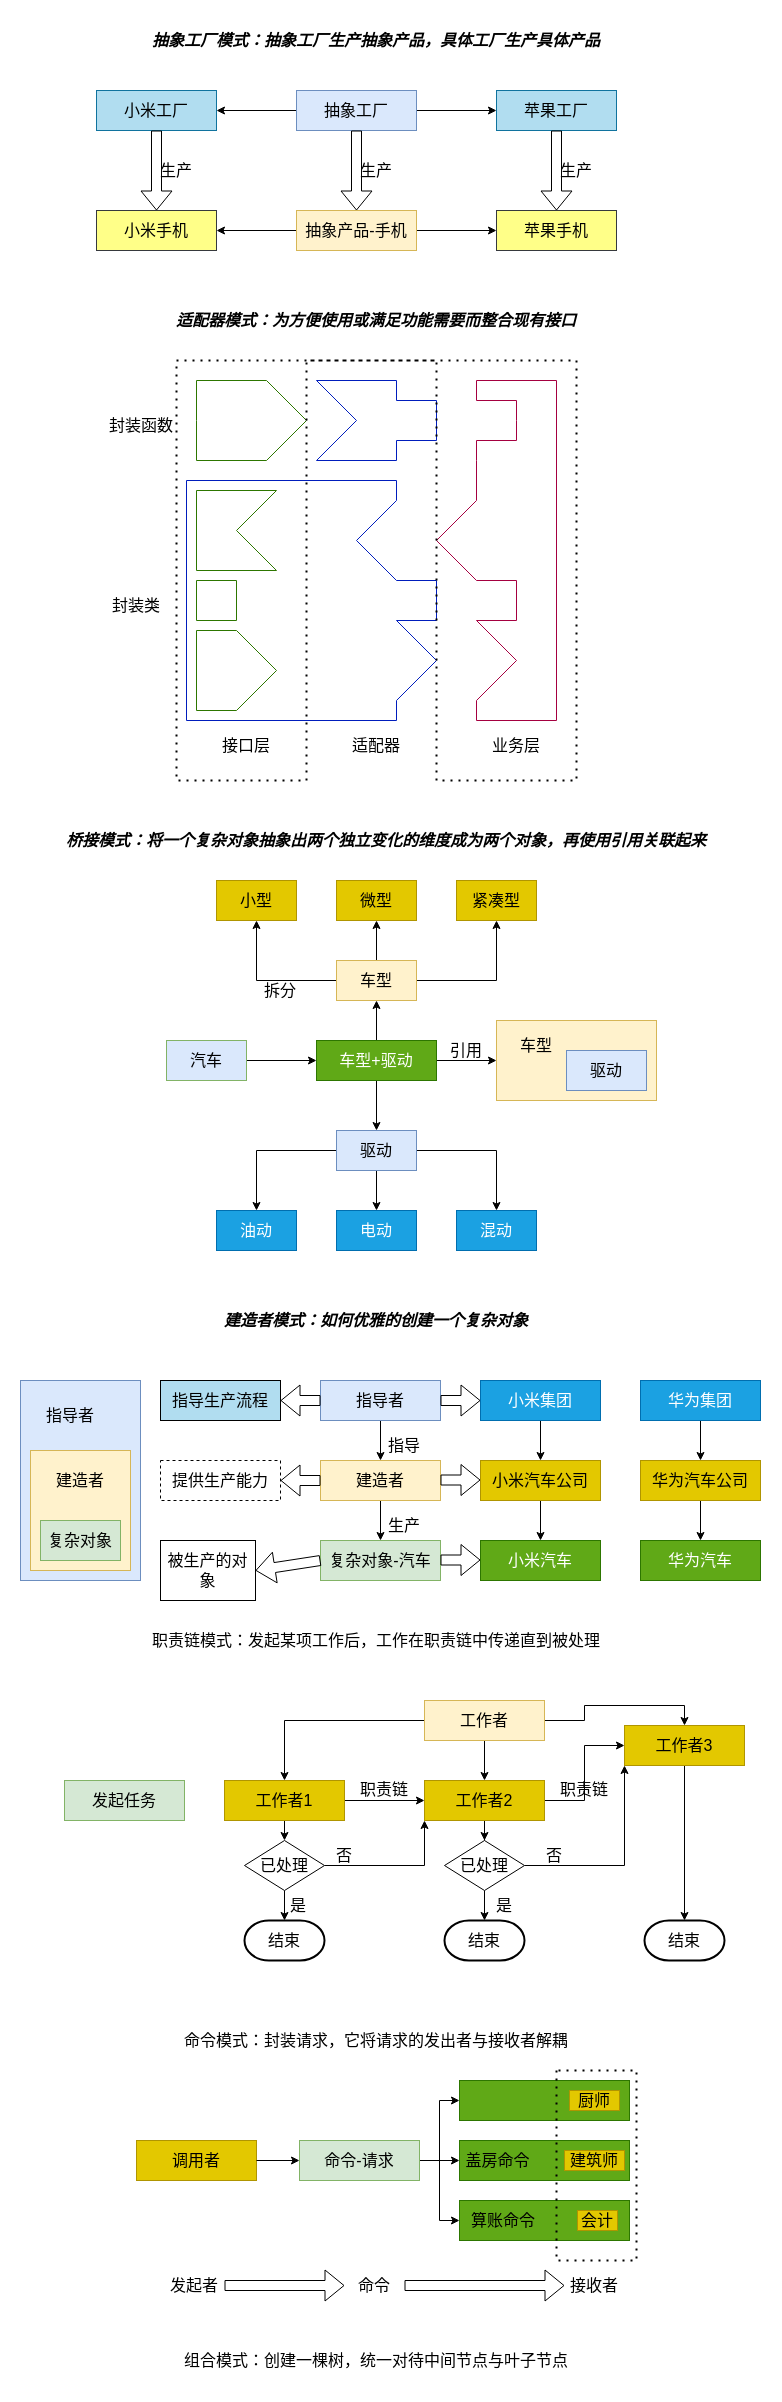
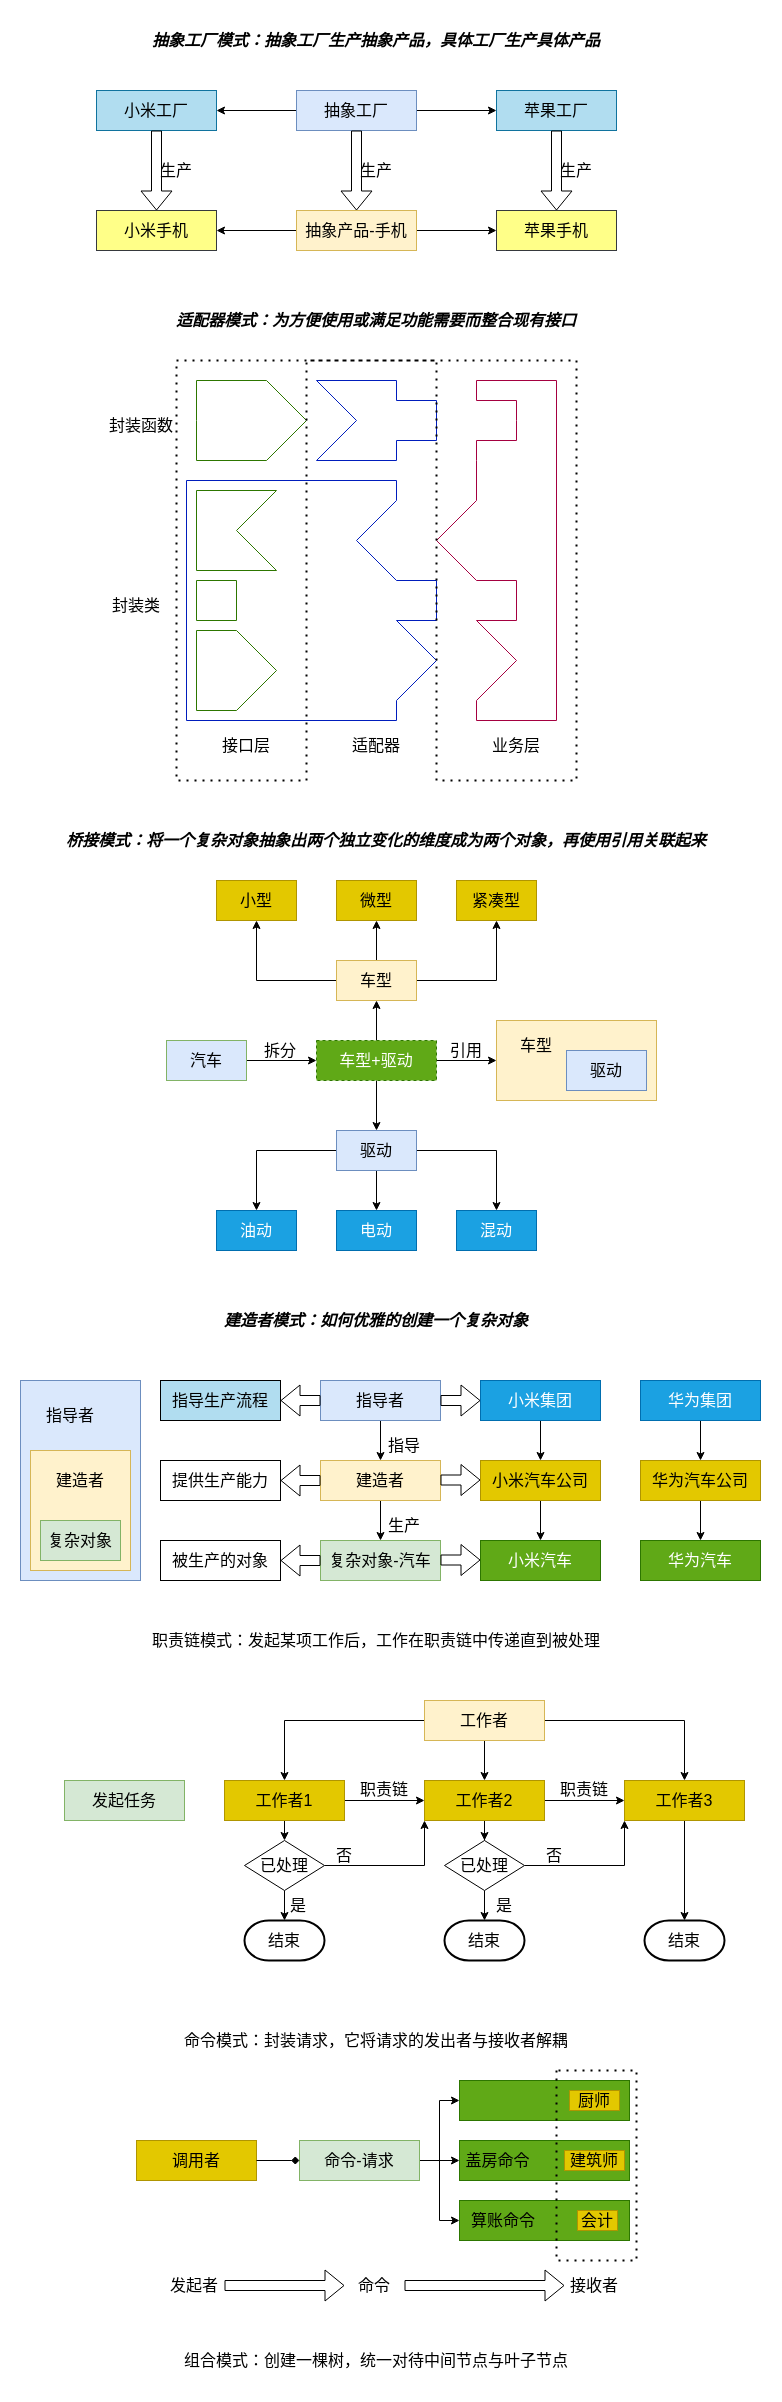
node "拆分": moved (281, 991) -> (281, 1051)
node "车型+驱动": style solid -> dashed
node "提供生产能力": style dashed -> solid
node "被生产的对象": size 95x60 -> 120x40
node "工作者3": moved (685, 1746) -> (685, 1801)
edge "调用者" -> "命令-请求": arrowhead classic -> diamond
